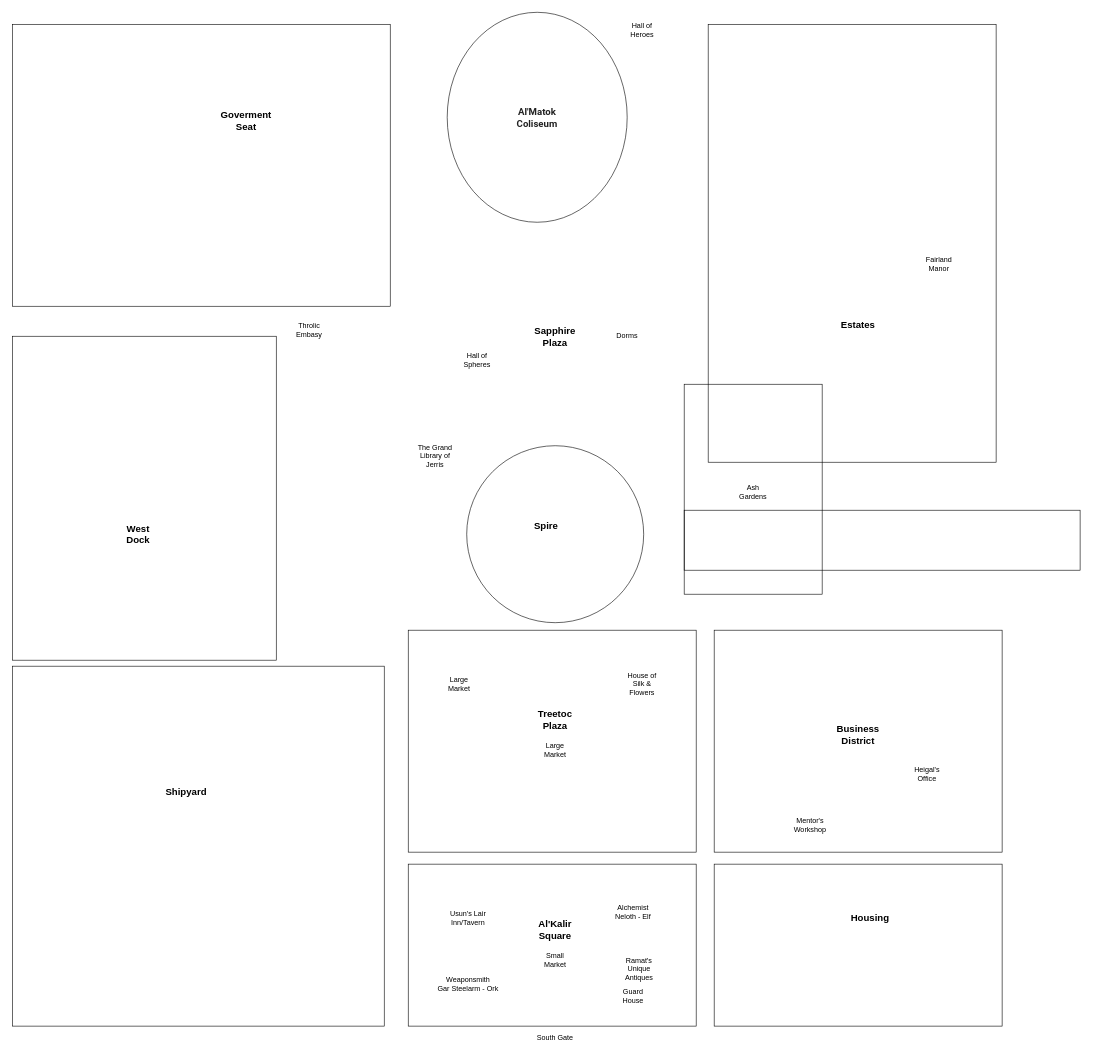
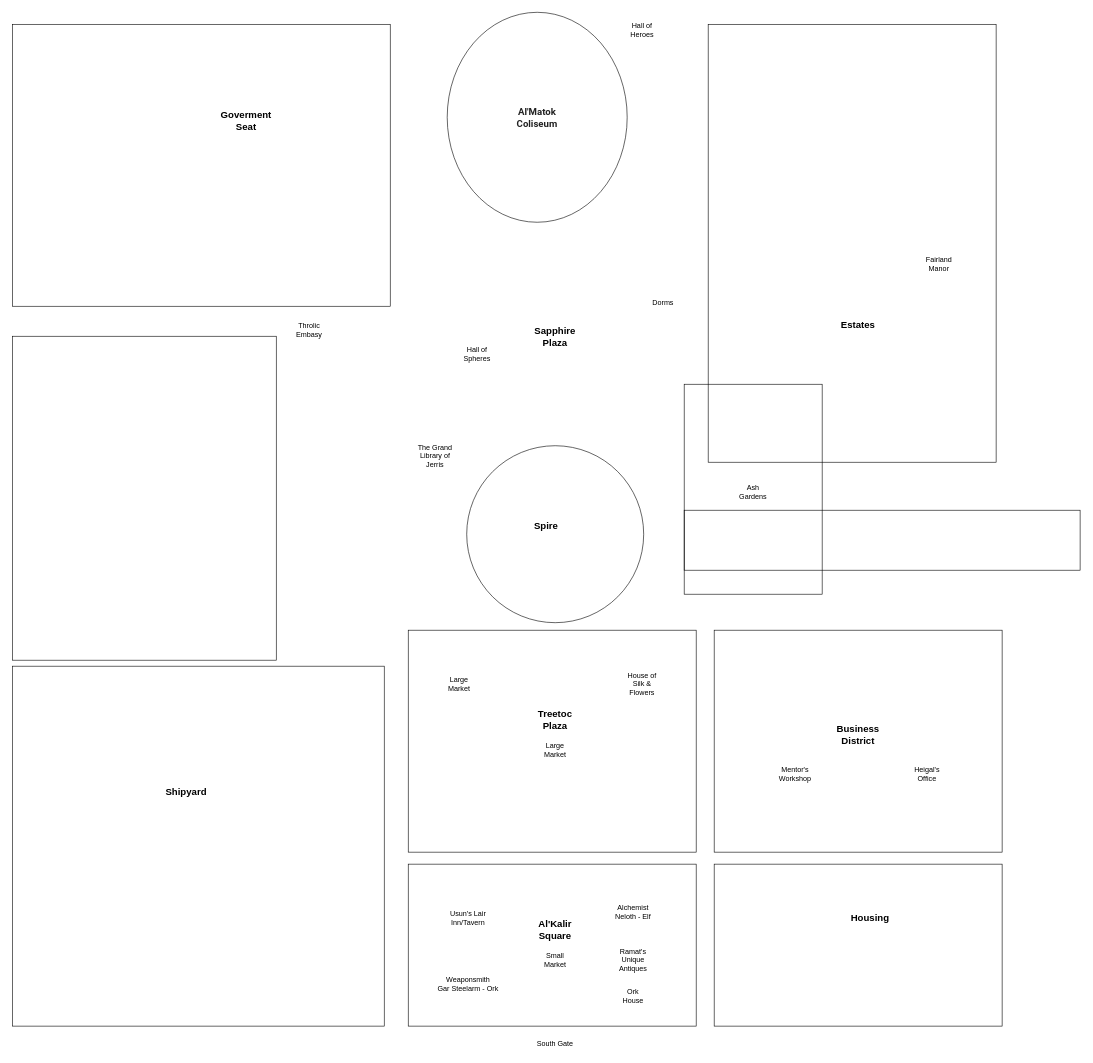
node "Dorms": moved (627, 336) -> (663, 303)
node "Hall of Spheres": moved (477, 360) -> (477, 354)
node "West Dock": removed
node "Mentor's Workshop": moved (810, 825) -> (795, 774)
node "Ramat's Unique Antiques": moved (639, 969) -> (633, 960)
node "Guard House": label "Guard House" -> "Ork House"
node "South Gate": moved (555, 1038) -> (555, 1044)
